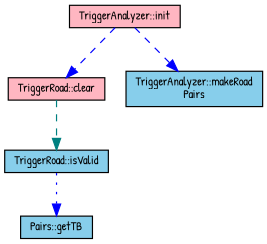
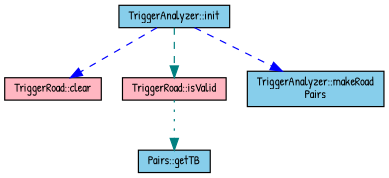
node "TriggerAnalyzer::init": fillcolor lightpink -> skyblue
edge "TriggerRoad::clear" -> "TriggerRoad::isValid": now "TriggerAnalyzer::init" -> "TriggerRoad::isValid"
node "TriggerRoad::isValid": fillcolor skyblue -> lightpink
edge "TriggerRoad::isValid" -> "Pairs::getTB": color blue -> teal
